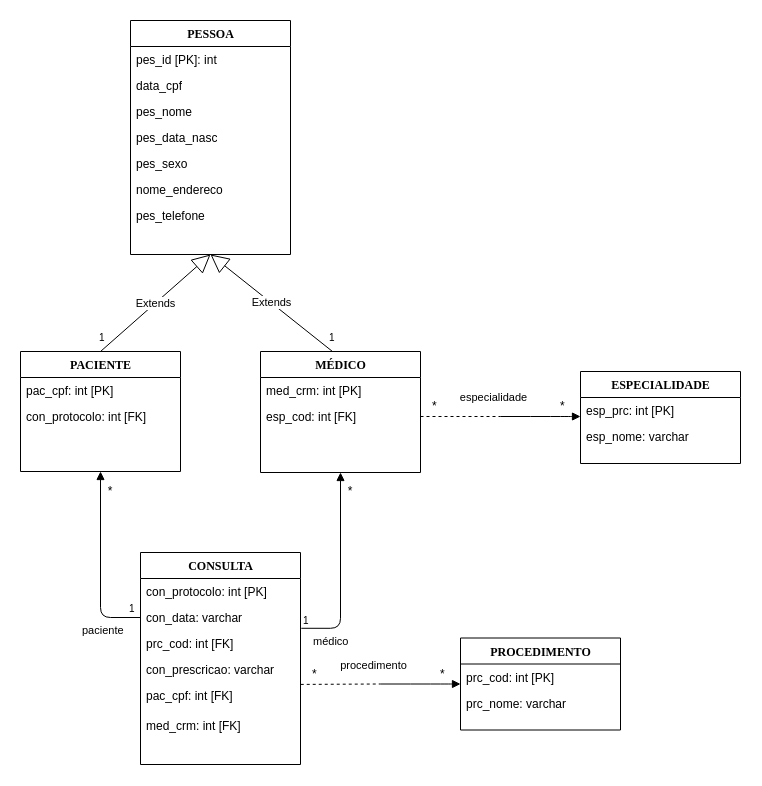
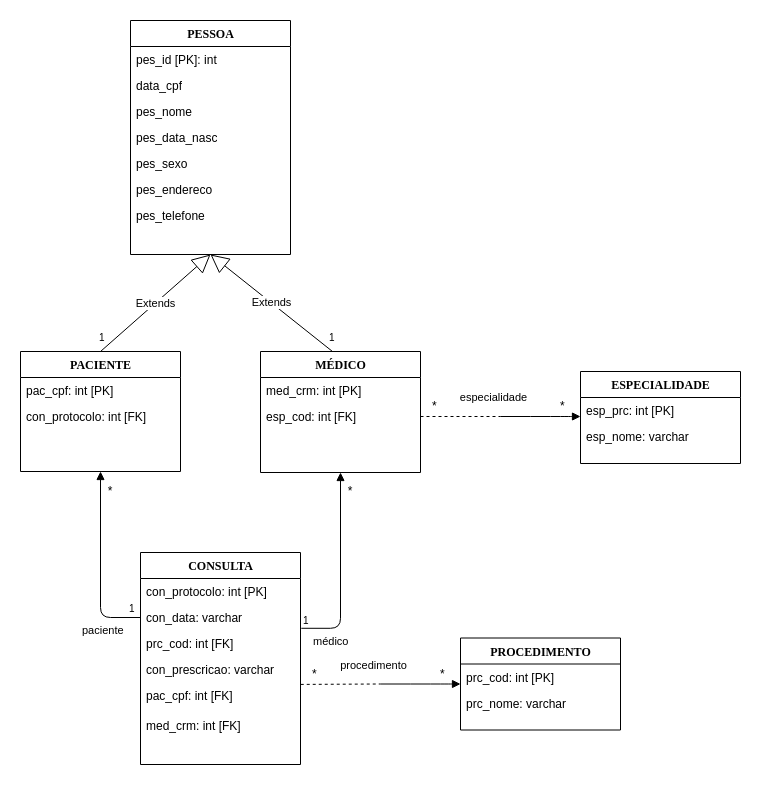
node "nome_endereco": label "nome_endereco" -> "pes_endereco"
